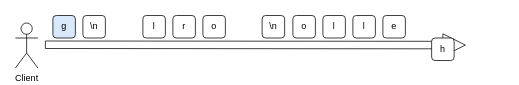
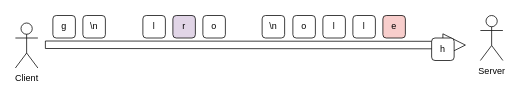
node "g": fillcolor #dae8fc -> #ffffff
node "r": fillcolor #ffffff -> #e1d5e7
node "e": fillcolor #ffffff -> #f8cecc
node "Server": added
